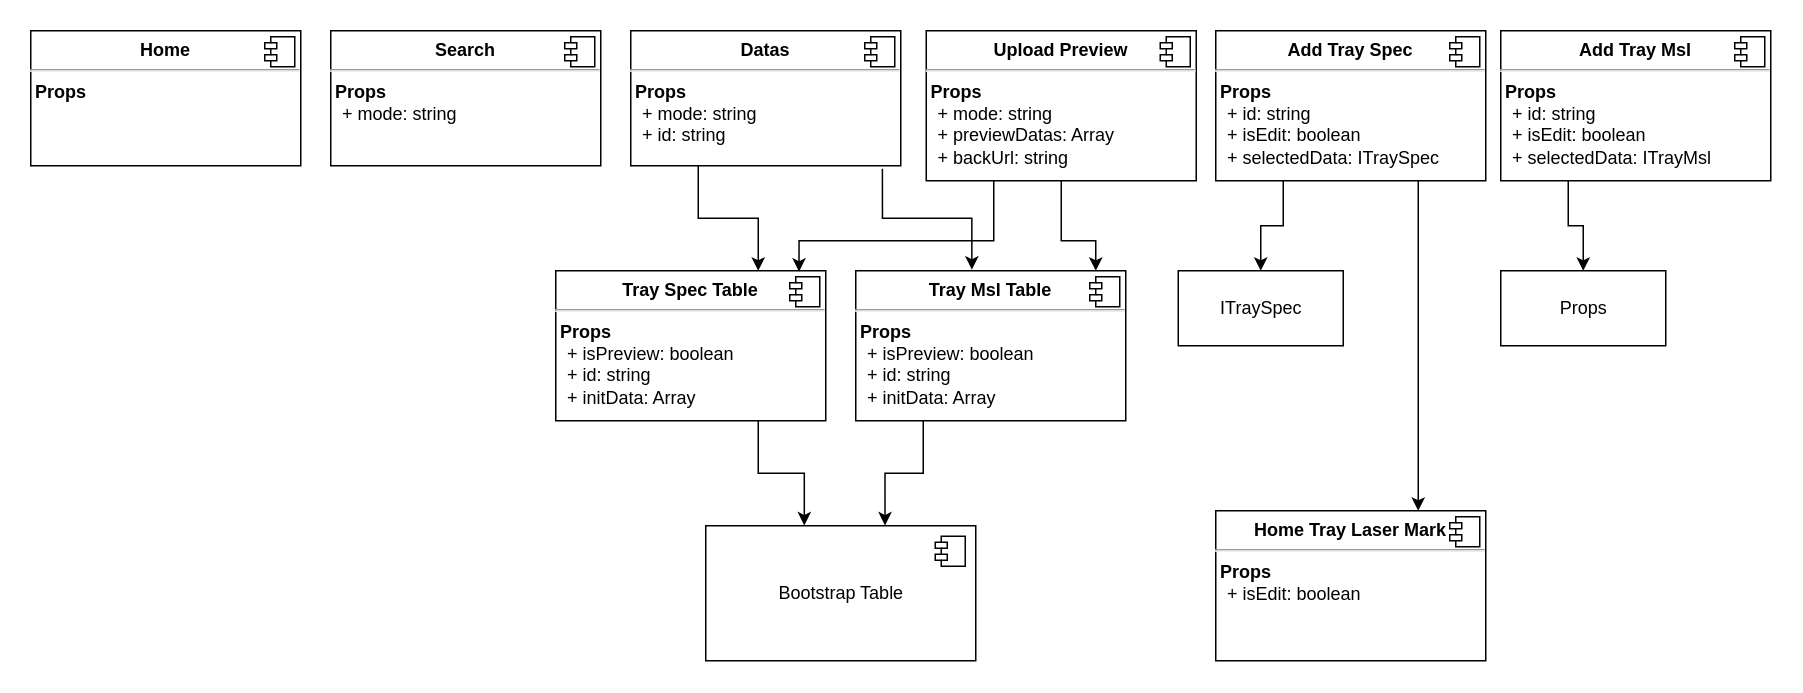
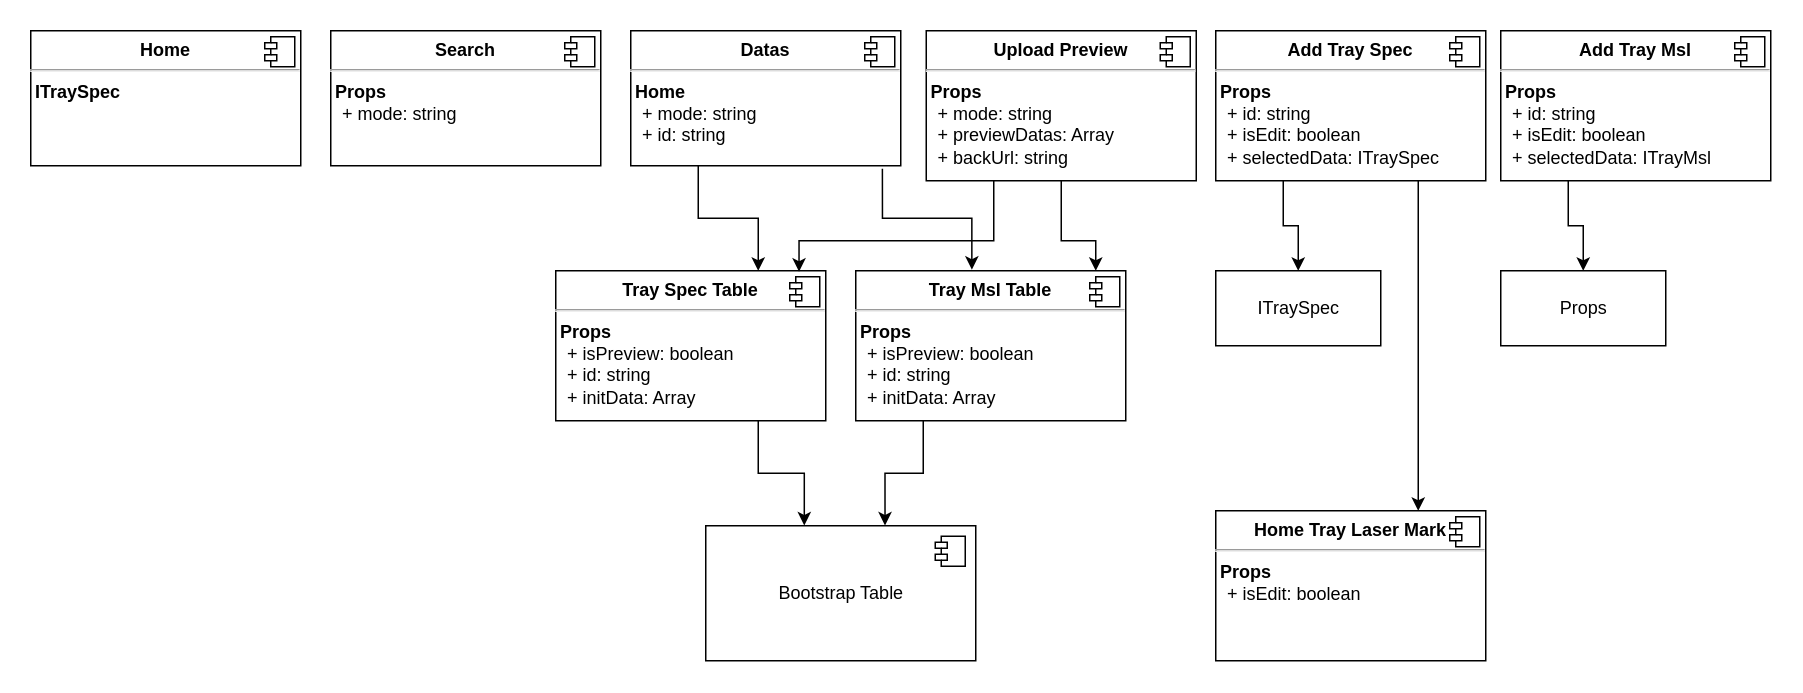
node "Home Props": label "Home Props" -> "Home ITraySpec"
node "Datas Props + mode: string + id: string": label "Datas Props + mode: string + id: string" -> "Datas Home + mode: string + id: string"
node "ITraySpec": moved (1261, 308) -> (1298, 308)
